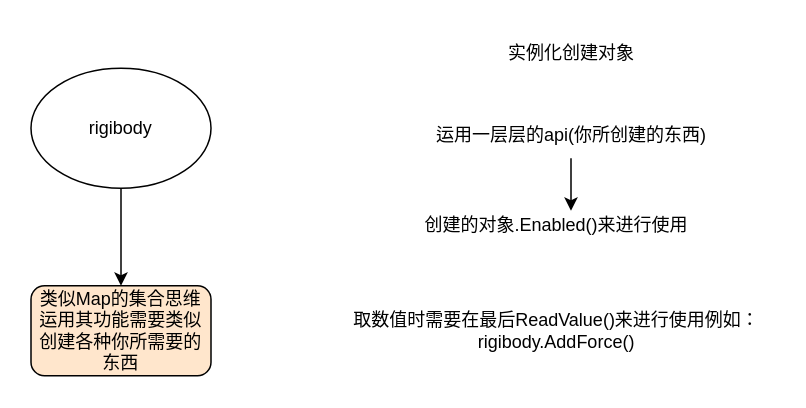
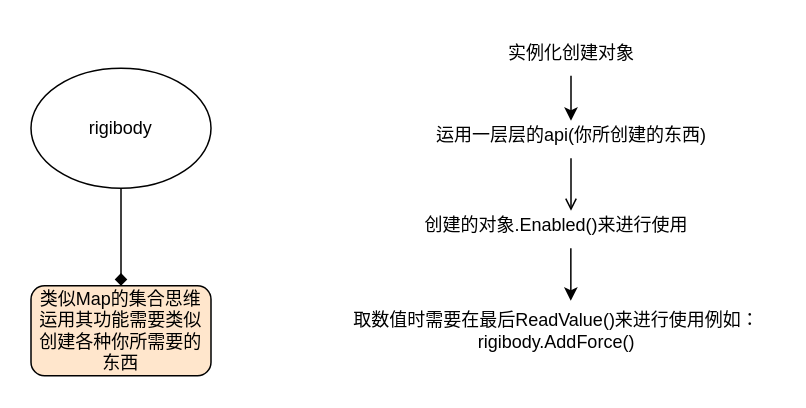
edge "实例化创建对象" -> "运用一层层的api(你所创建的东西)": added
edge "运用一层层的api(你所创建的东西)" -> "创建的对象.Enabled()来进行使用": arrowhead classic -> open
edge "创建的对象.Enabled()来进行使用" -> "取数值时需要在最后ReadValue()来进行使用例如： rigibody.AddForce()": added
edge "rigibody" -> "类似Map的集合思维运用其功能需要类似创建各种你所需要的东西": arrowhead classic -> diamond
